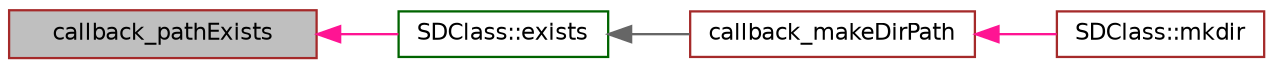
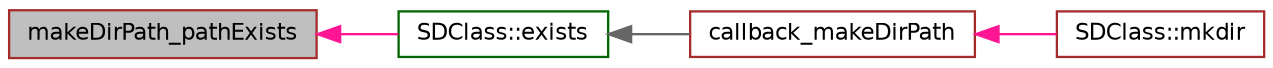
node "callback_pathExists": label "callback_pathExists" -> "makeDirPath_pathExists"
